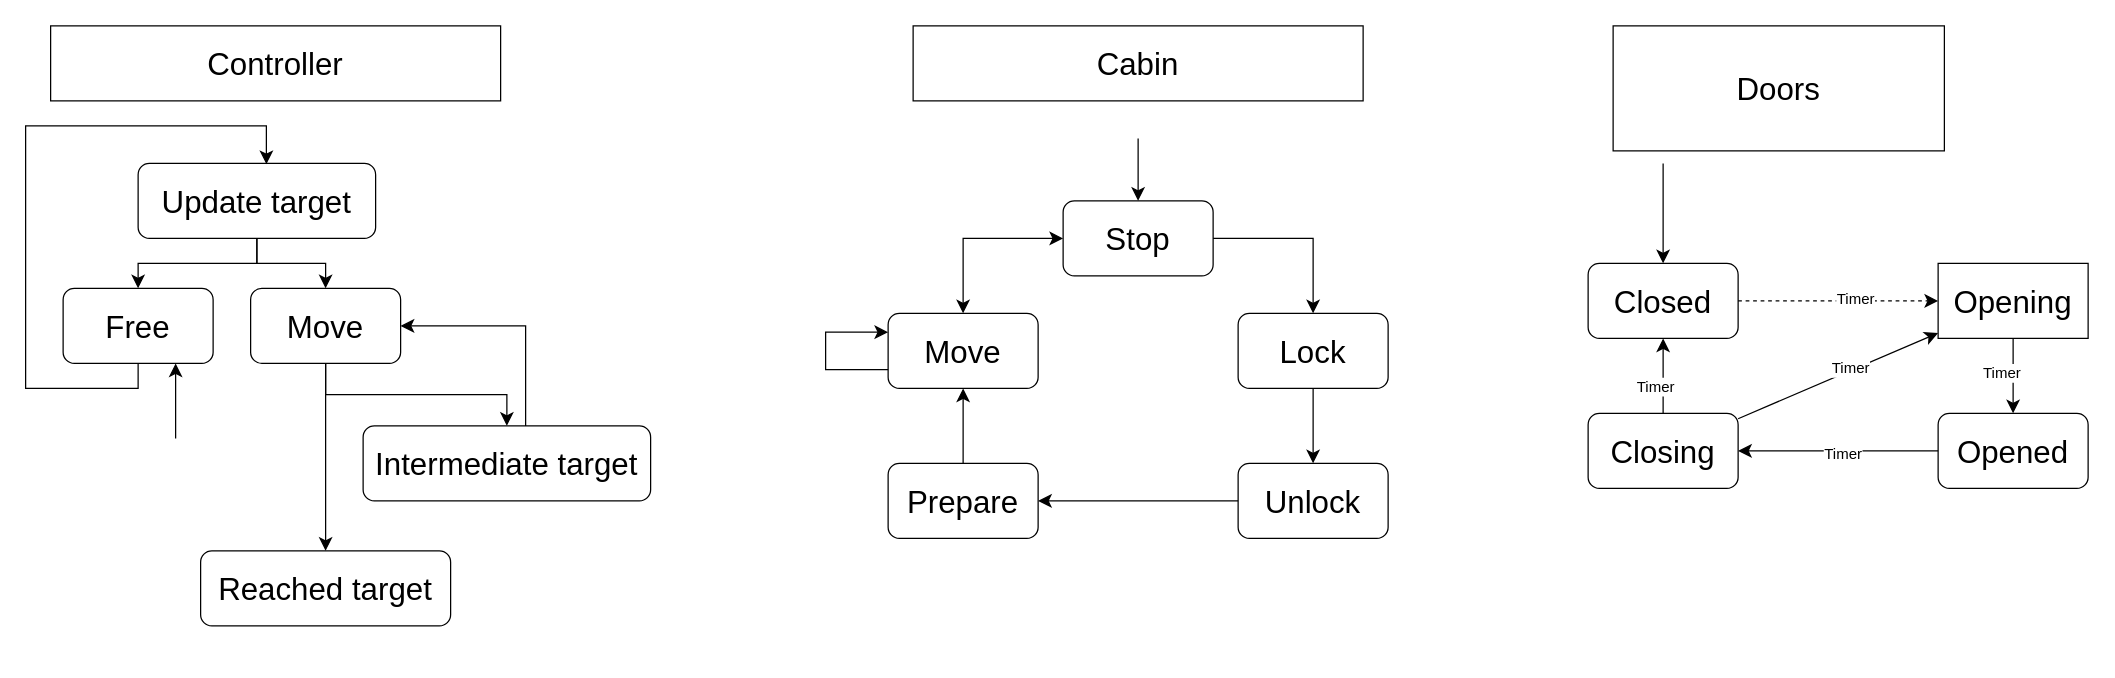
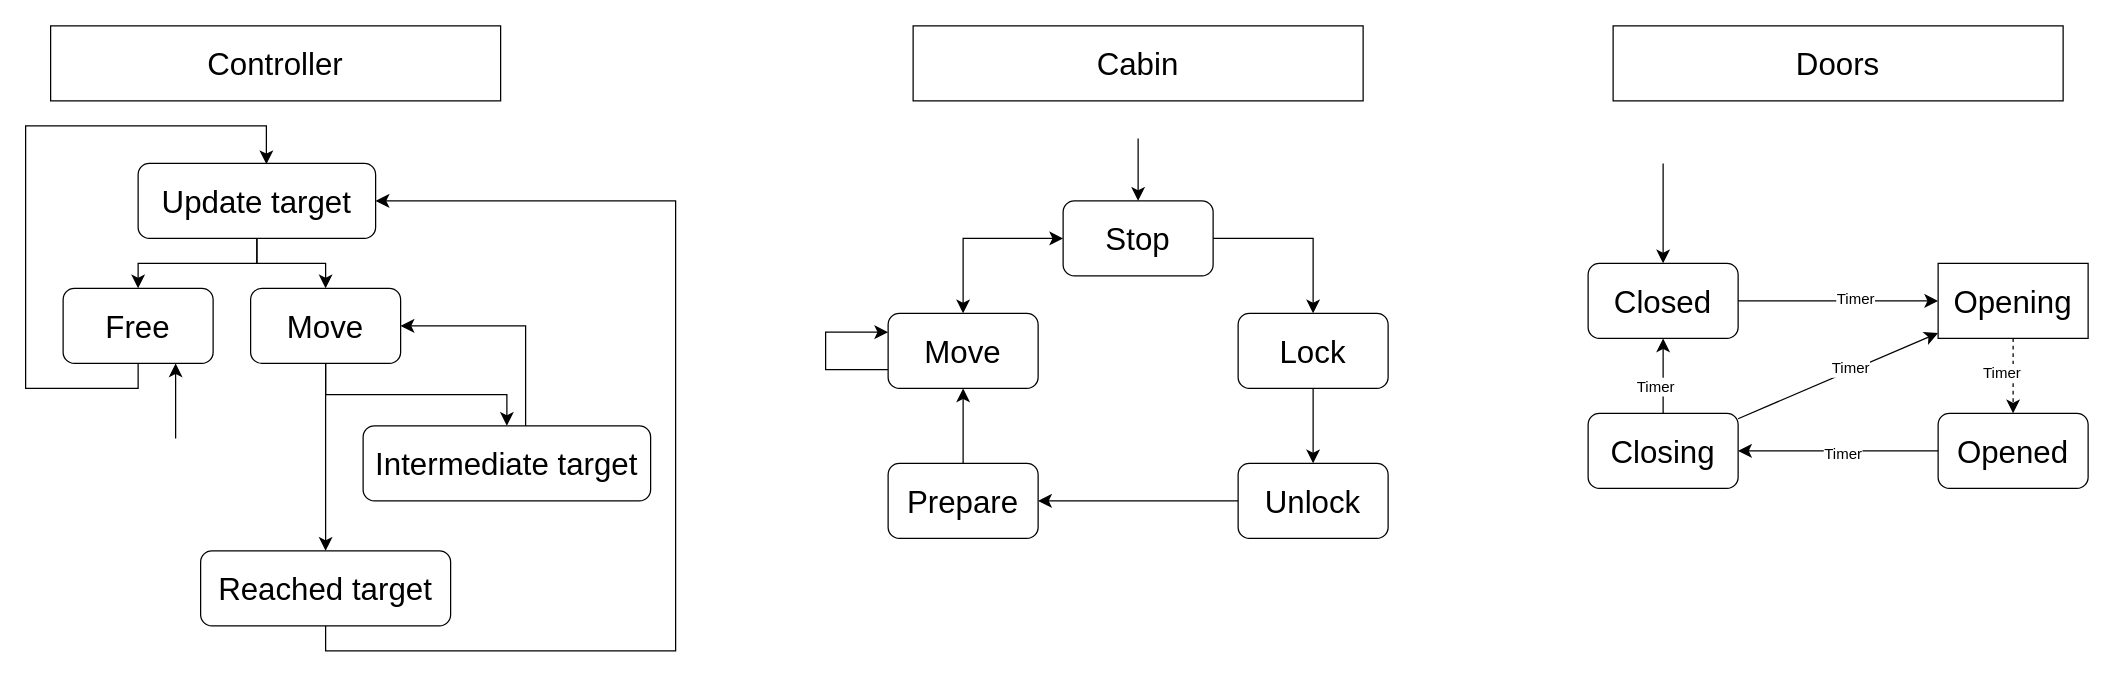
node "Doors": size 331x125 -> 450x75
edge "Closed" -> "Opening": style dashed -> solid
edge "Opening" -> "Opened": style solid -> dashed
edge "Reached target" -> "Update target": added
